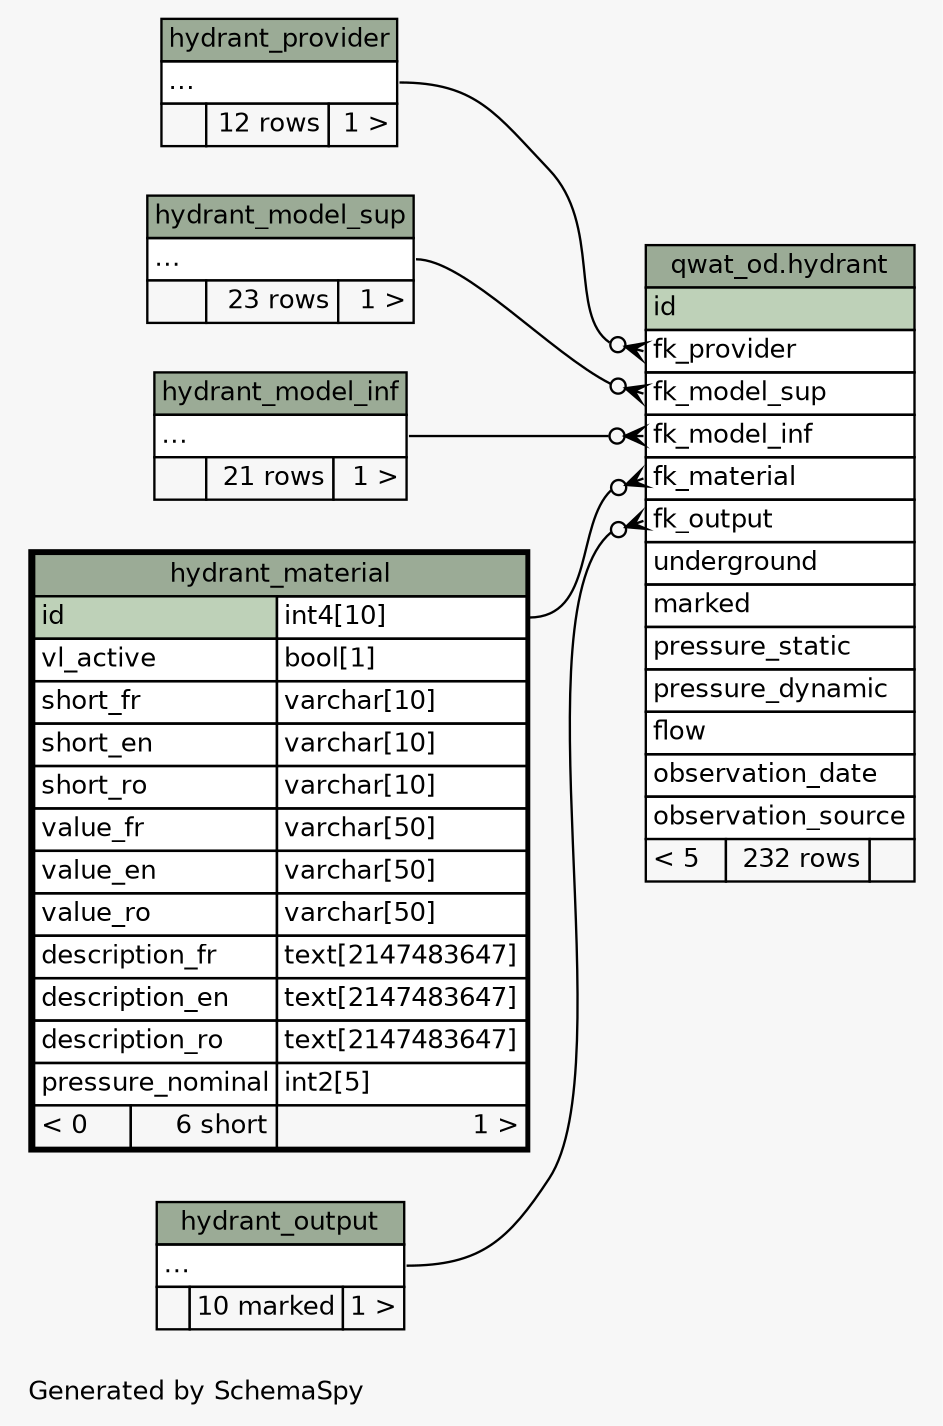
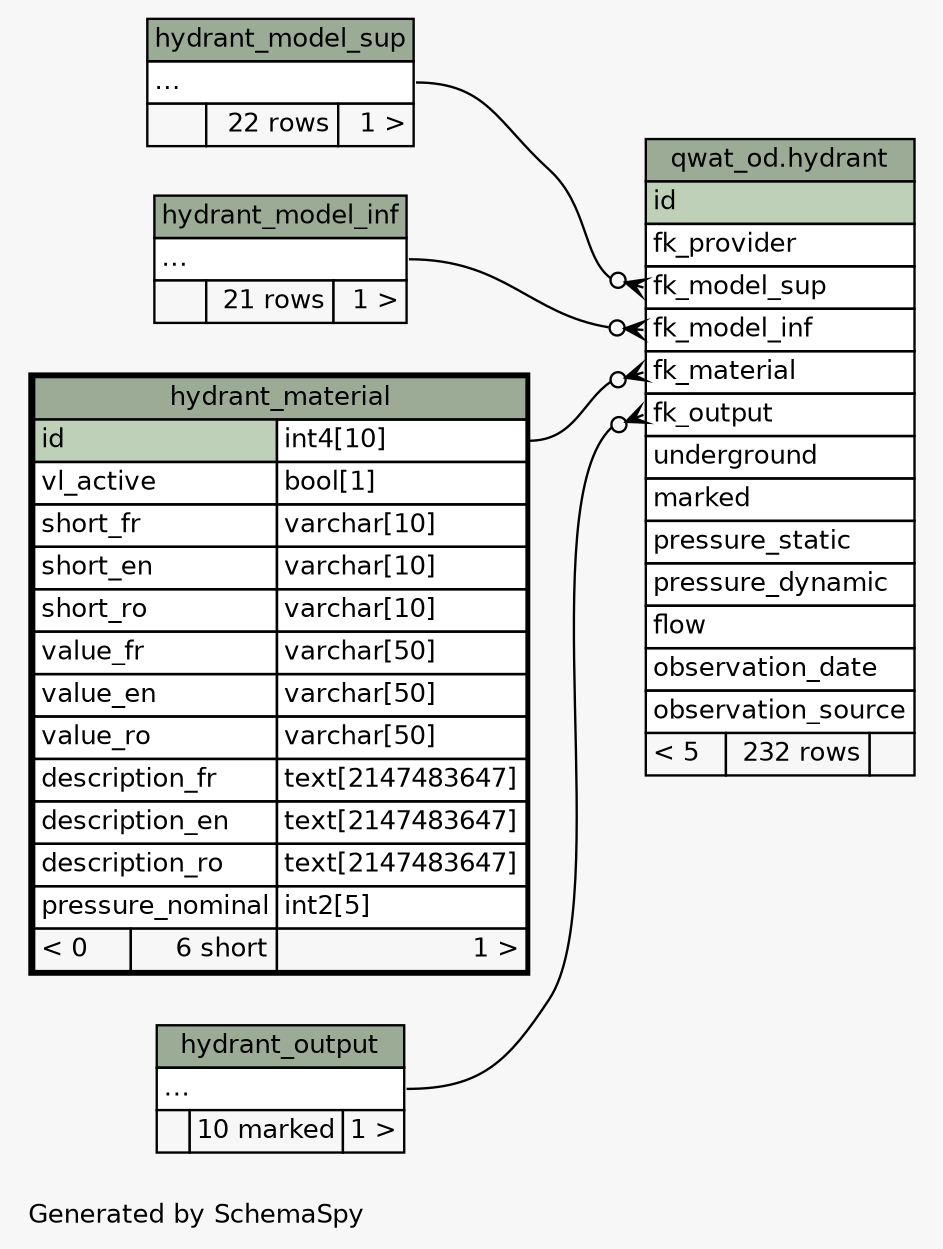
node "hydrant_provider": removed
node "hydrant_model_sup": text "23 rows" -> "22 rows"
